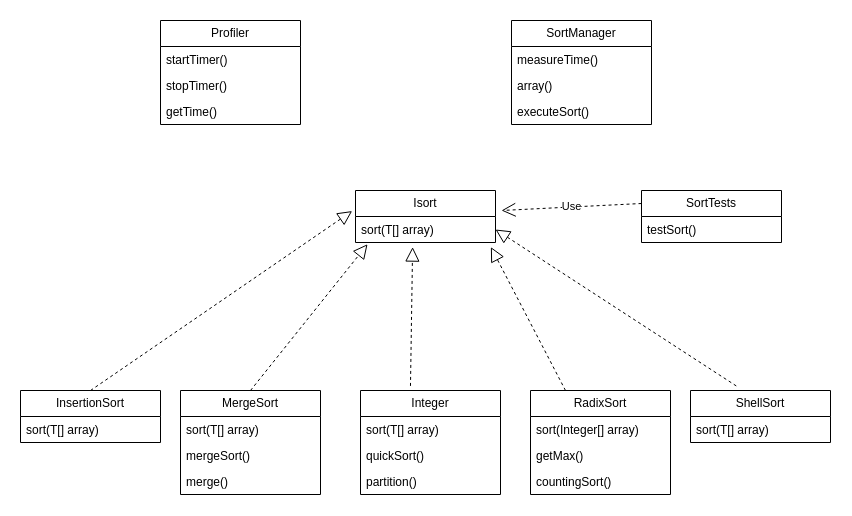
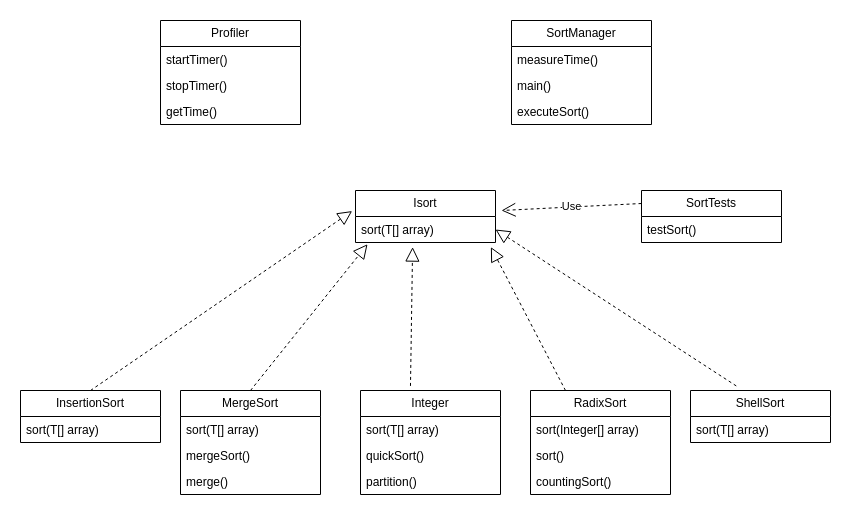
node "array()": label "array()" -> "main()"
node "getMax()": label "getMax()" -> "sort()"
